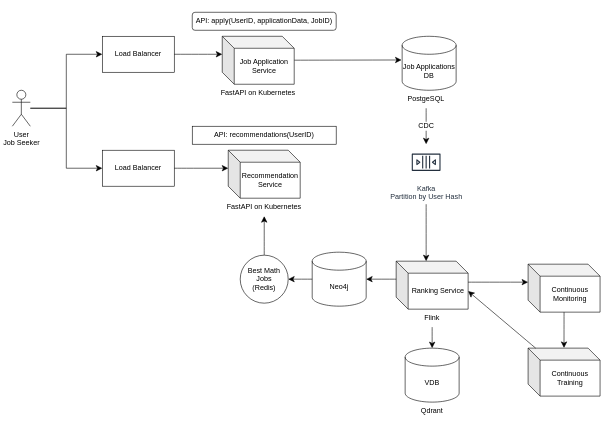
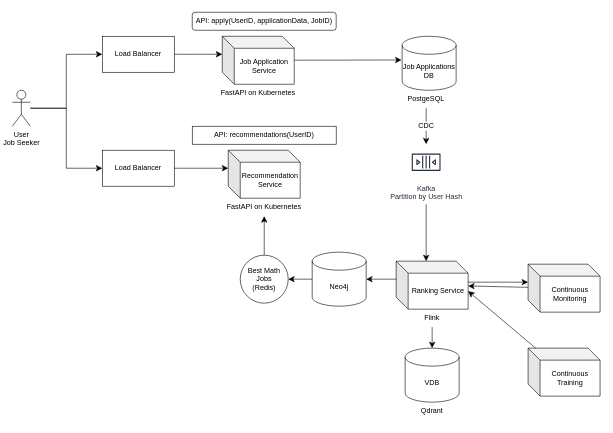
edge "Continuous Monitoring" -> "Continuous Training": now "Continuous Monitoring" -> "Ranking Service"
